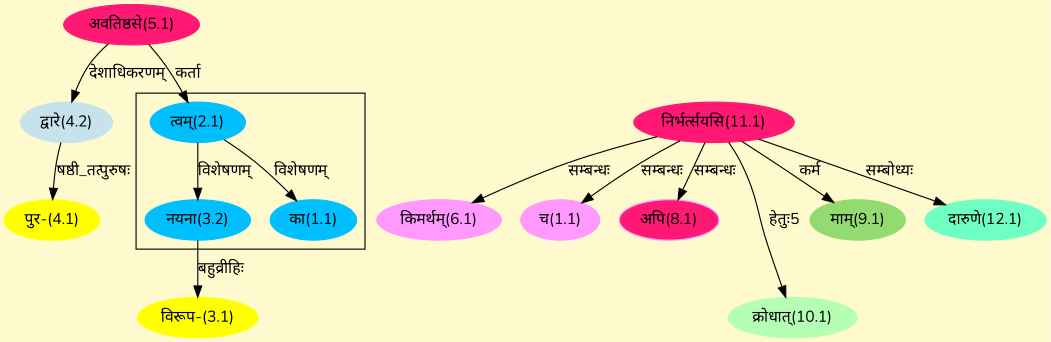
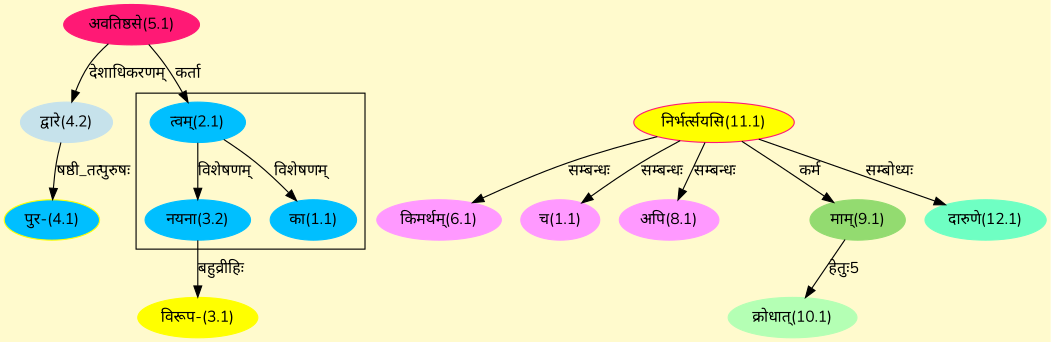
node "निर्भर्त्सयसि(11.1)": fillcolor #ff1975 -> #ffff00
edge "निर्भर्त्सयसि(11.1)" -> "क्रोधात्(10.1)": now "माम्(9.1)" -> "क्रोधात्(10.1)"
node "पुर-(4.1)": fillcolor #ffff00 -> #00bfff
node "अपि(8.1)": fillcolor #ff1975 -> #ff99ff
